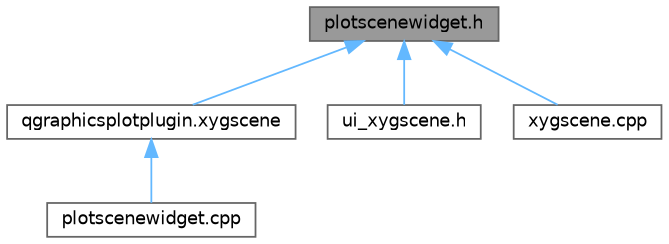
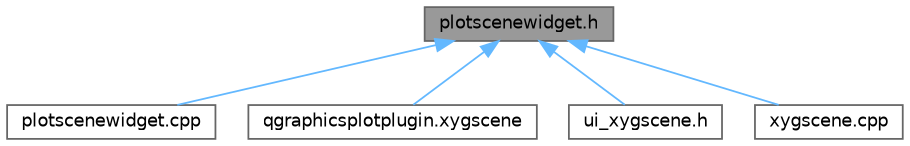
edge "plotscenewidget.cpp" -> "qgraphicsplotplugin.xygscene": now "plotscenewidget.cpp" -> "plotscenewidget.h"
